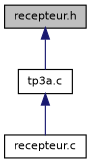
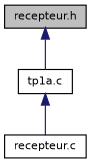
node "tp3a.c": label "tp3a.c" -> "tp1a.c"
